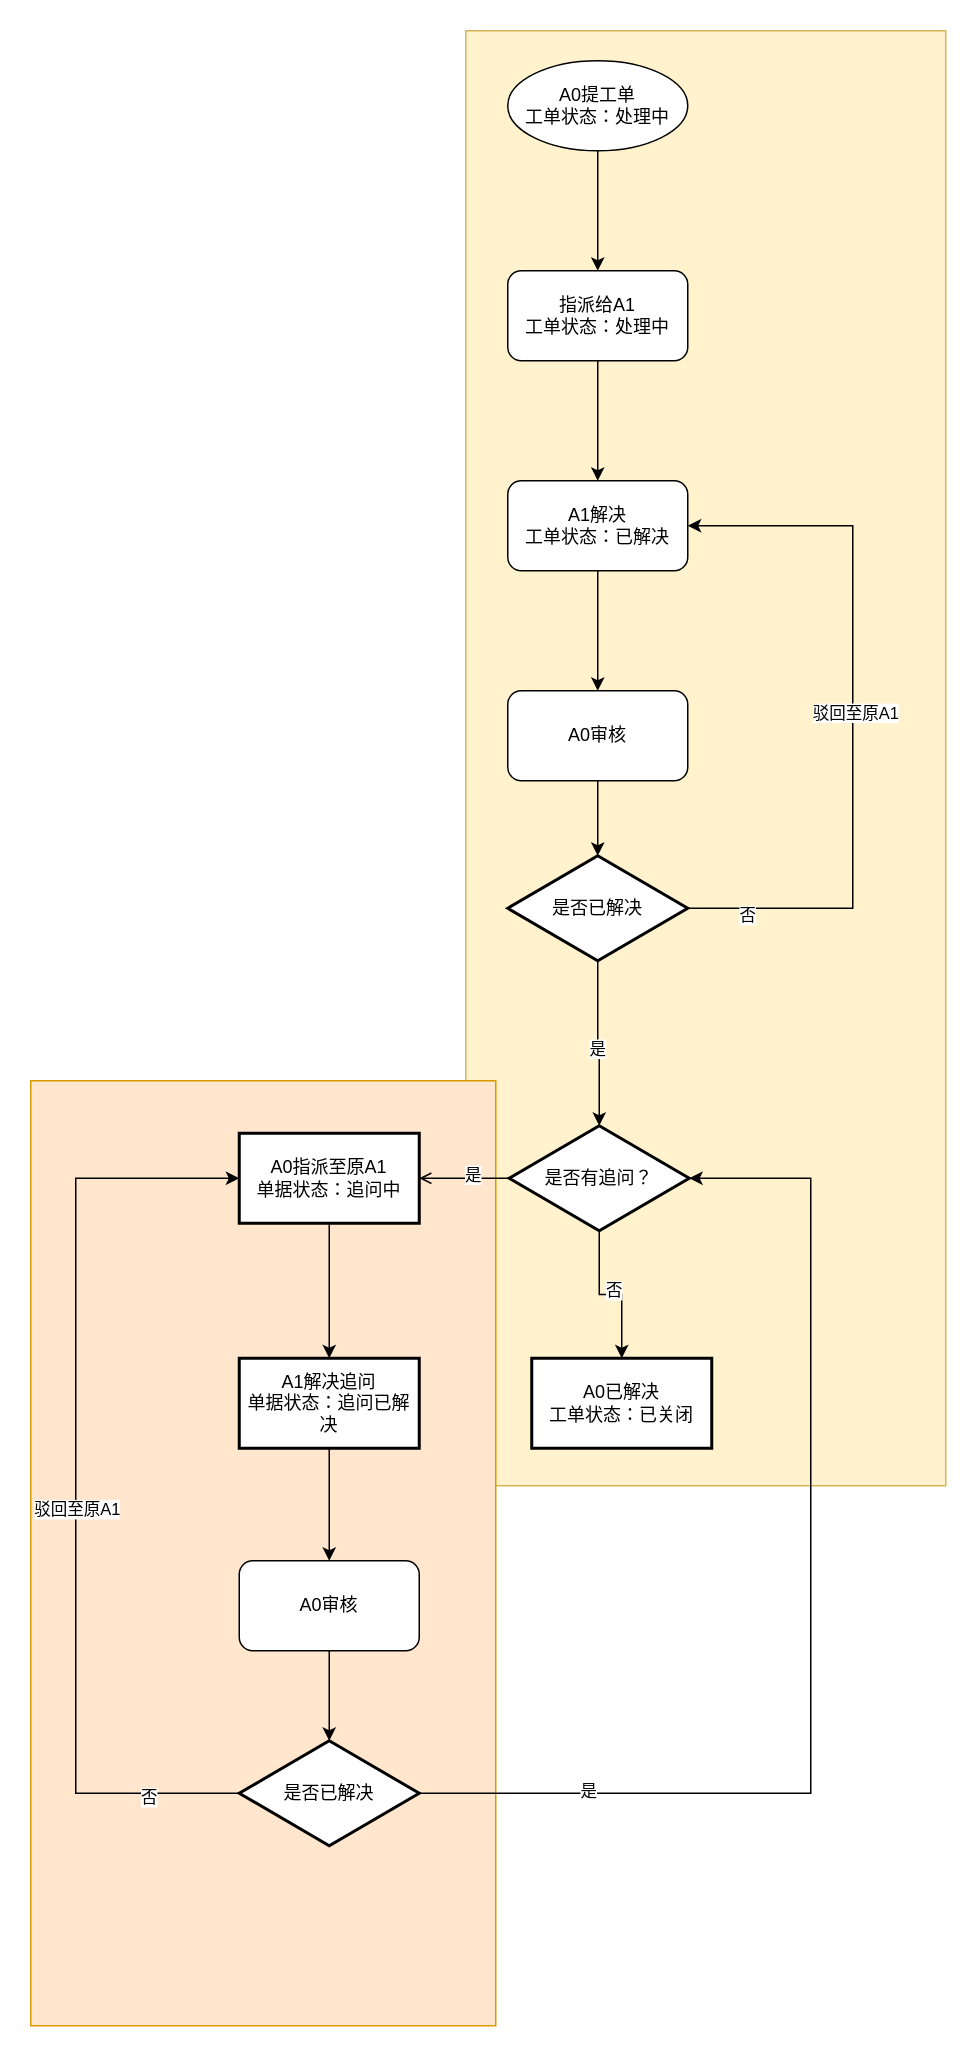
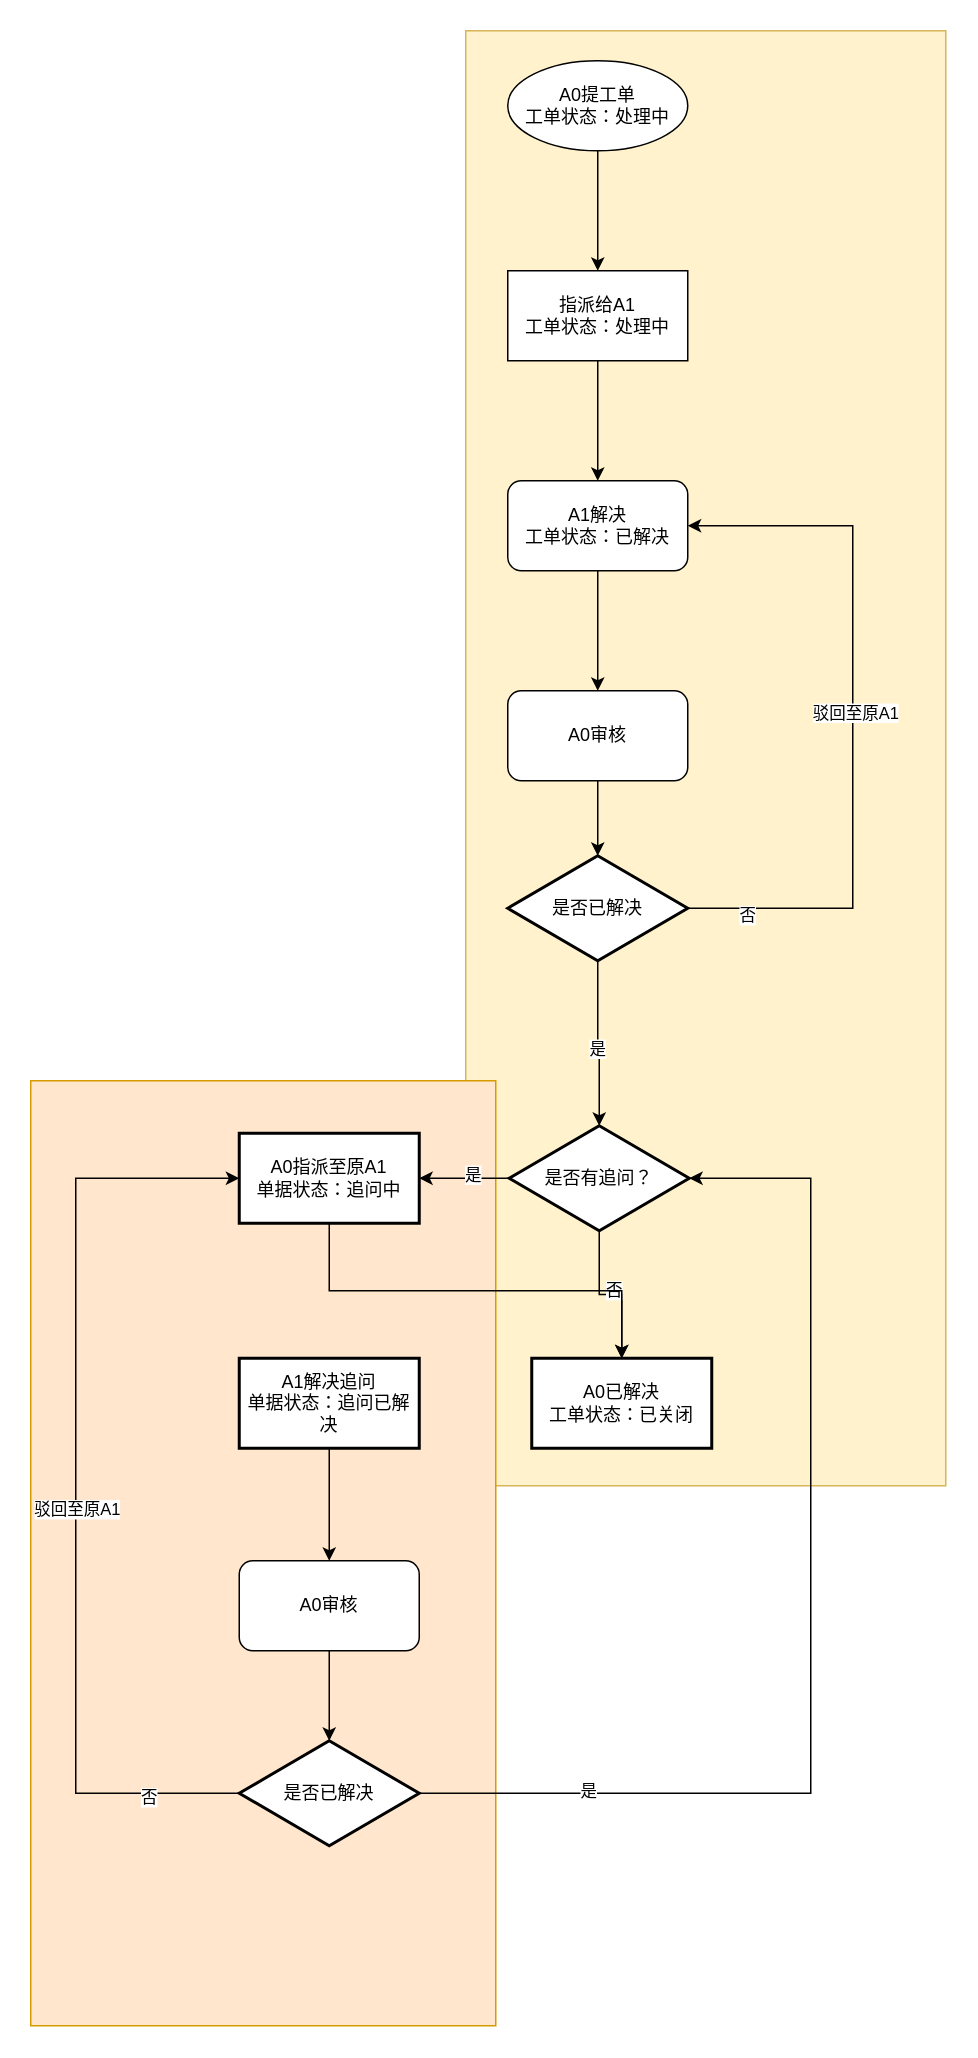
node "指派给A1 工单状态：处理中": shape rounded rectangle -> rectangle
edge "是否有追问？" -> "A0指派至原A1 单据状态：追问中": arrowhead open -> classic
edge "A0指派至原A1 单据状态：追问中" -> "A1解决追问 单据状态：追问已解决": now "A0指派至原A1 单据状态：追问中" -> "A0已解决 工单状态：已关闭"
